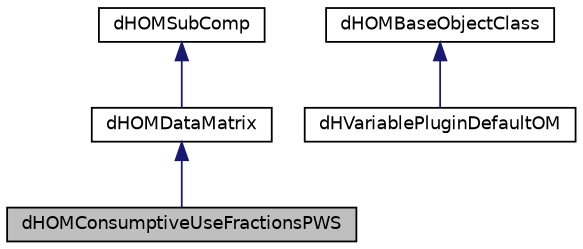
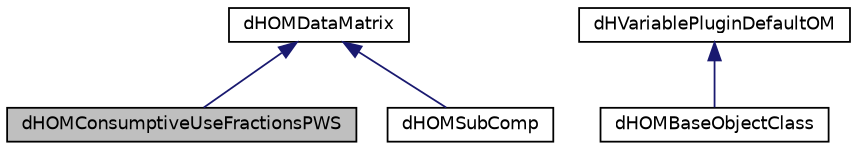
edge "dHOMDataMatrix" -> "dHOMSubComp": reversed
edge "dHVariablePluginDefaultOM" -> "dHOMBaseObjectClass": reversed
